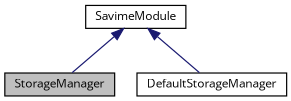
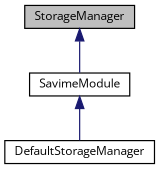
edge "StorageManager" -> "SavimeModule": reversed
